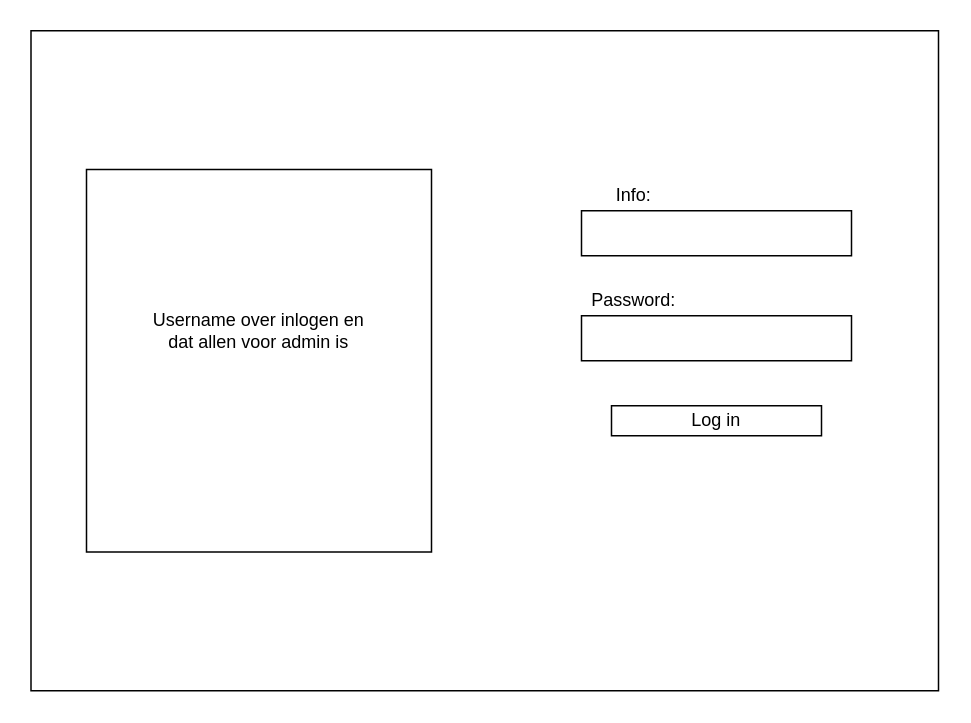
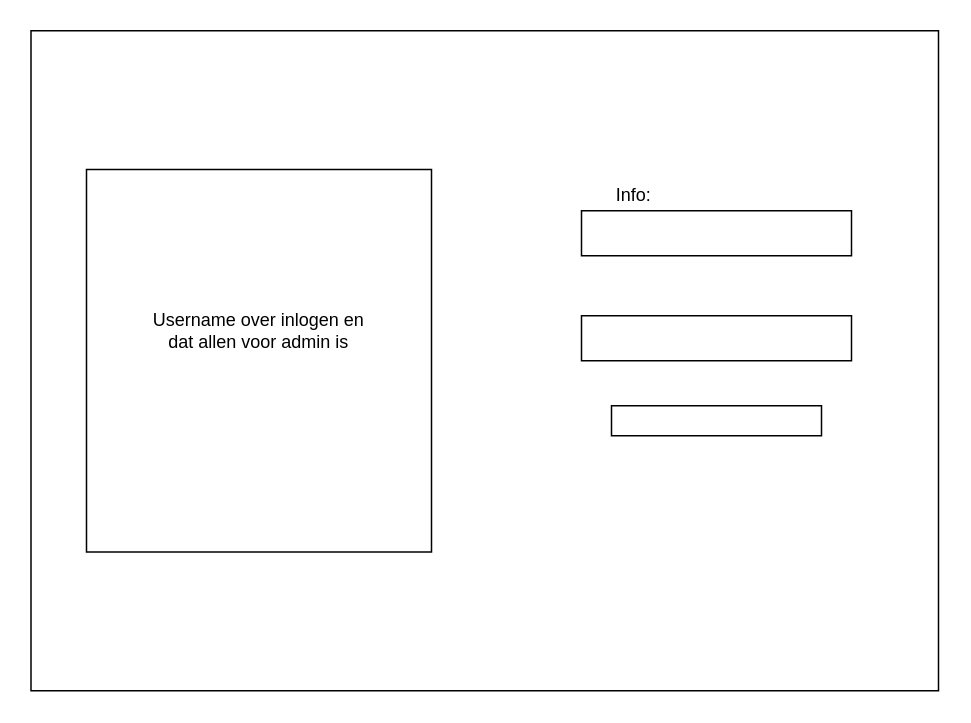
node "Password:": removed
node "Log in": removed
